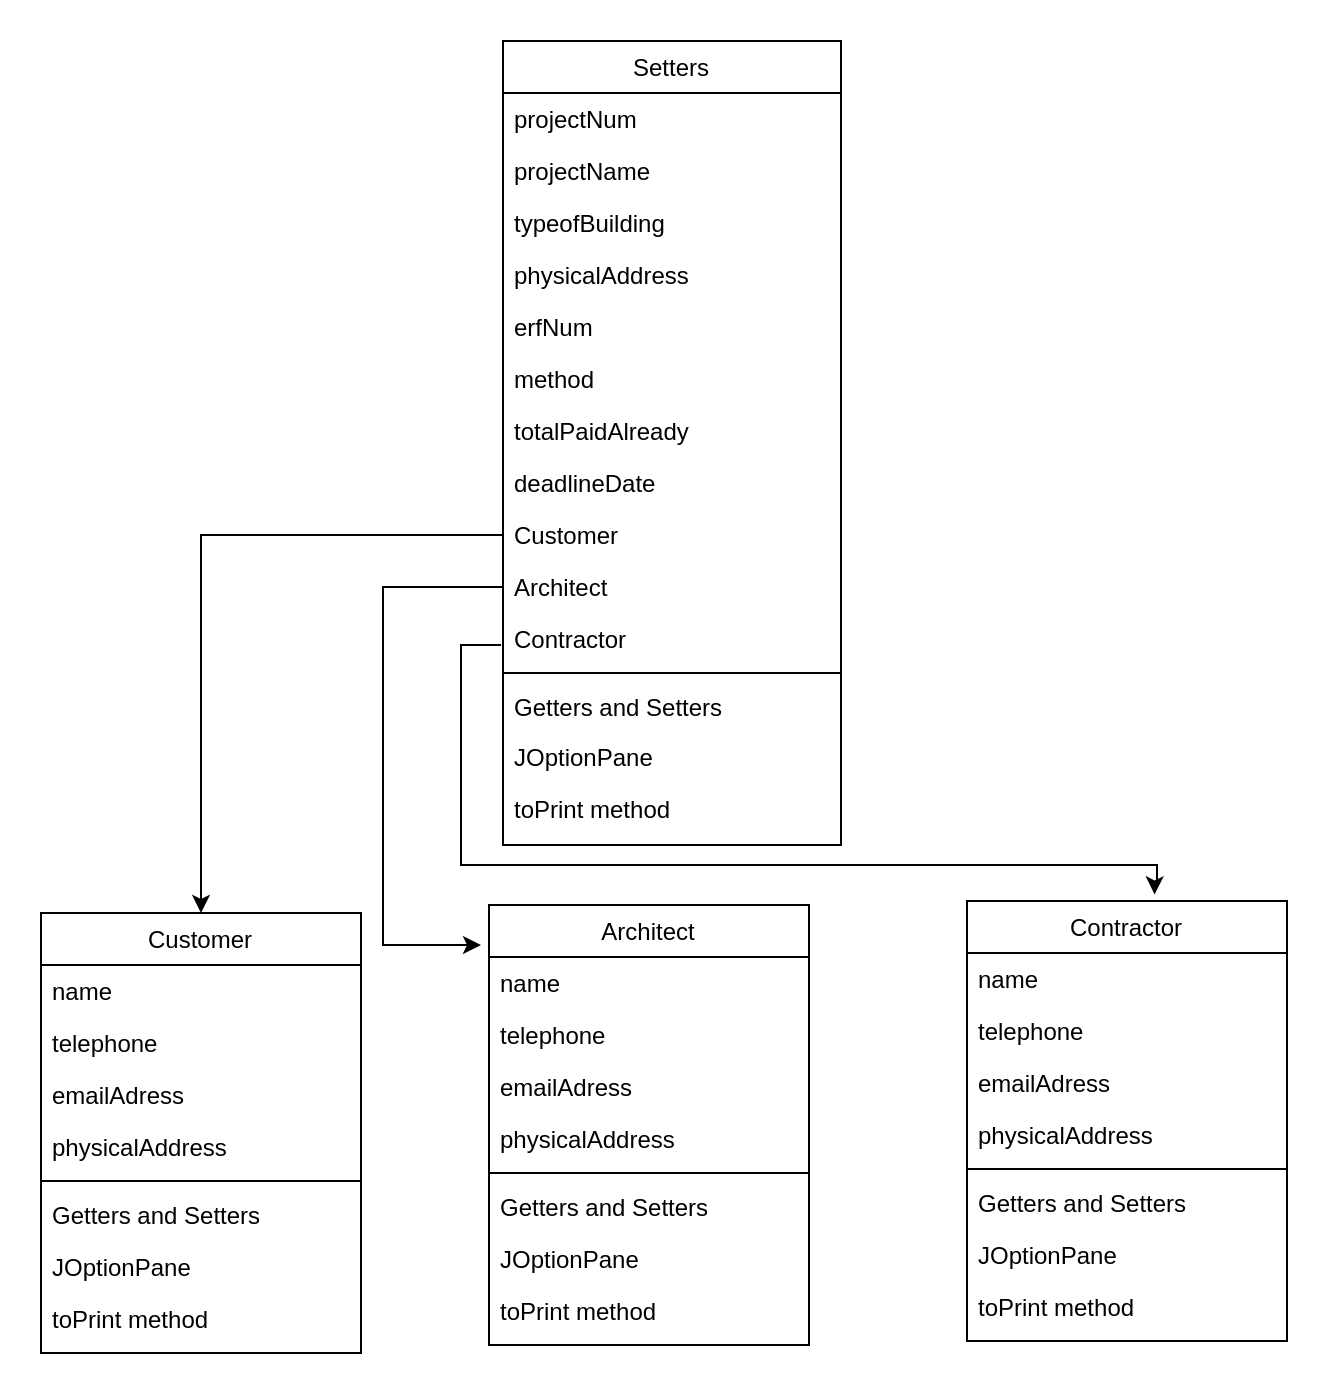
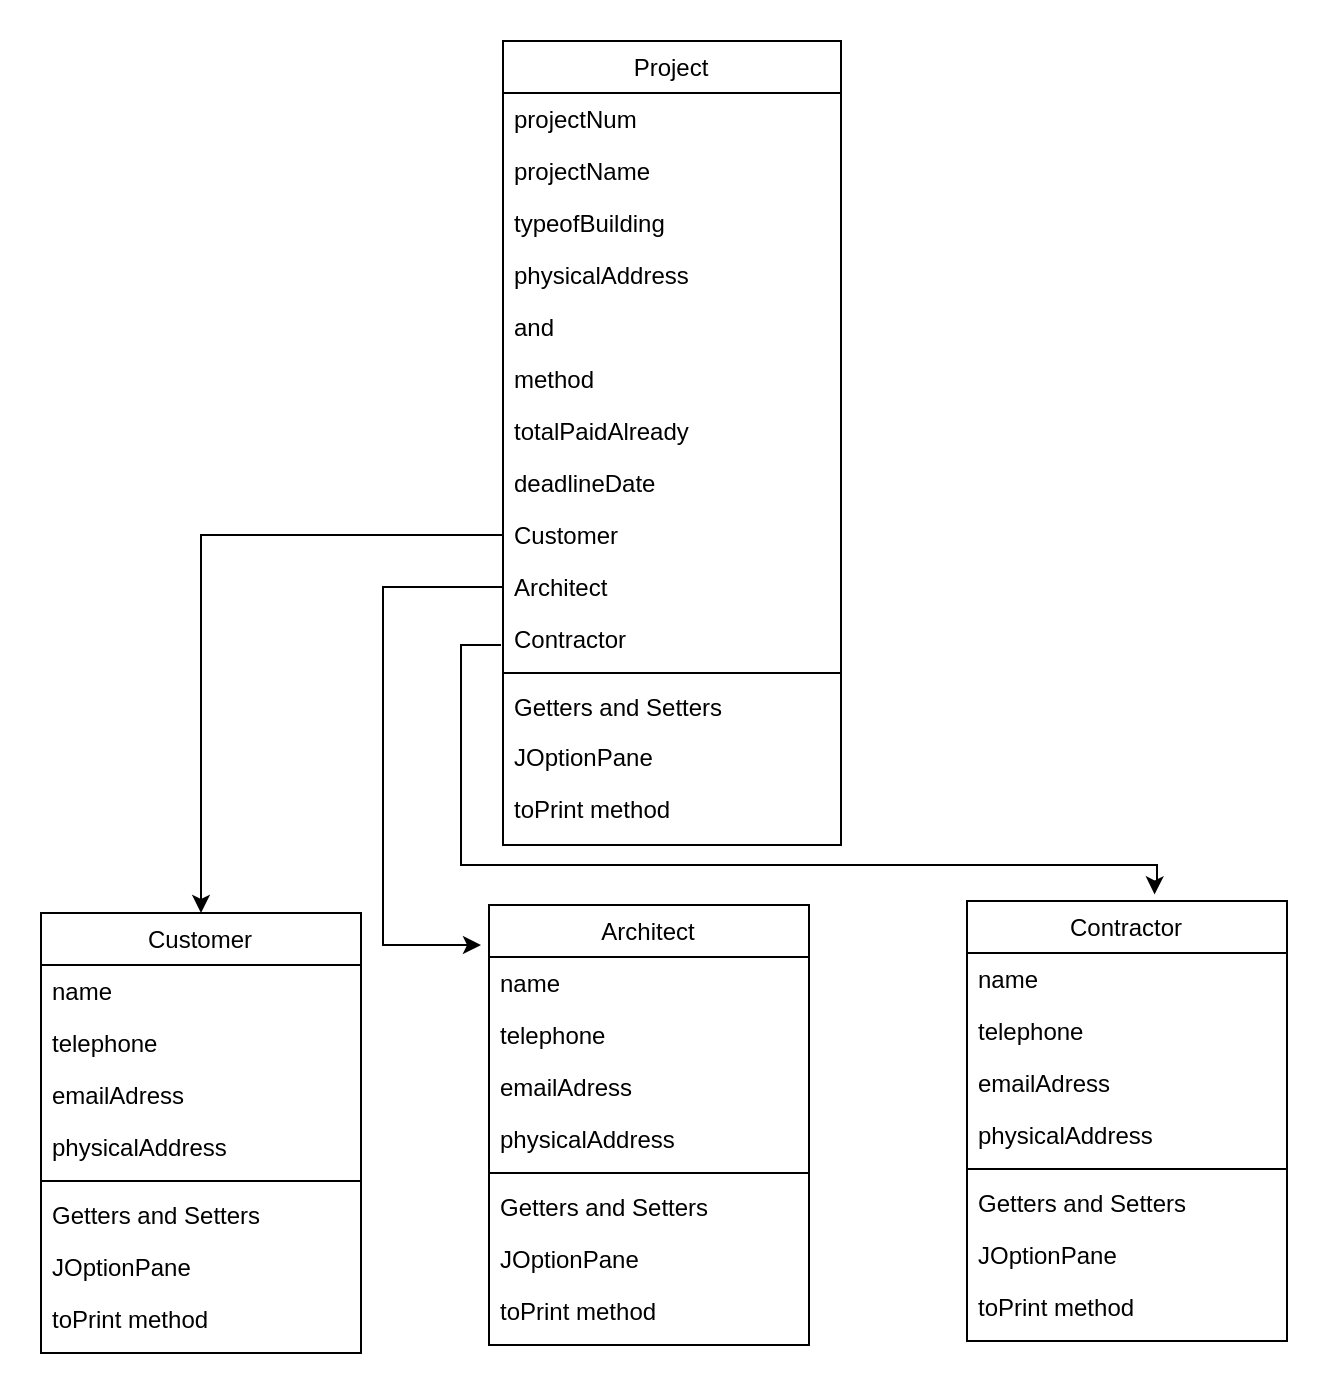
node "Setters": label "Setters" -> "Project"
node "erfNum": label "erfNum" -> "and"
